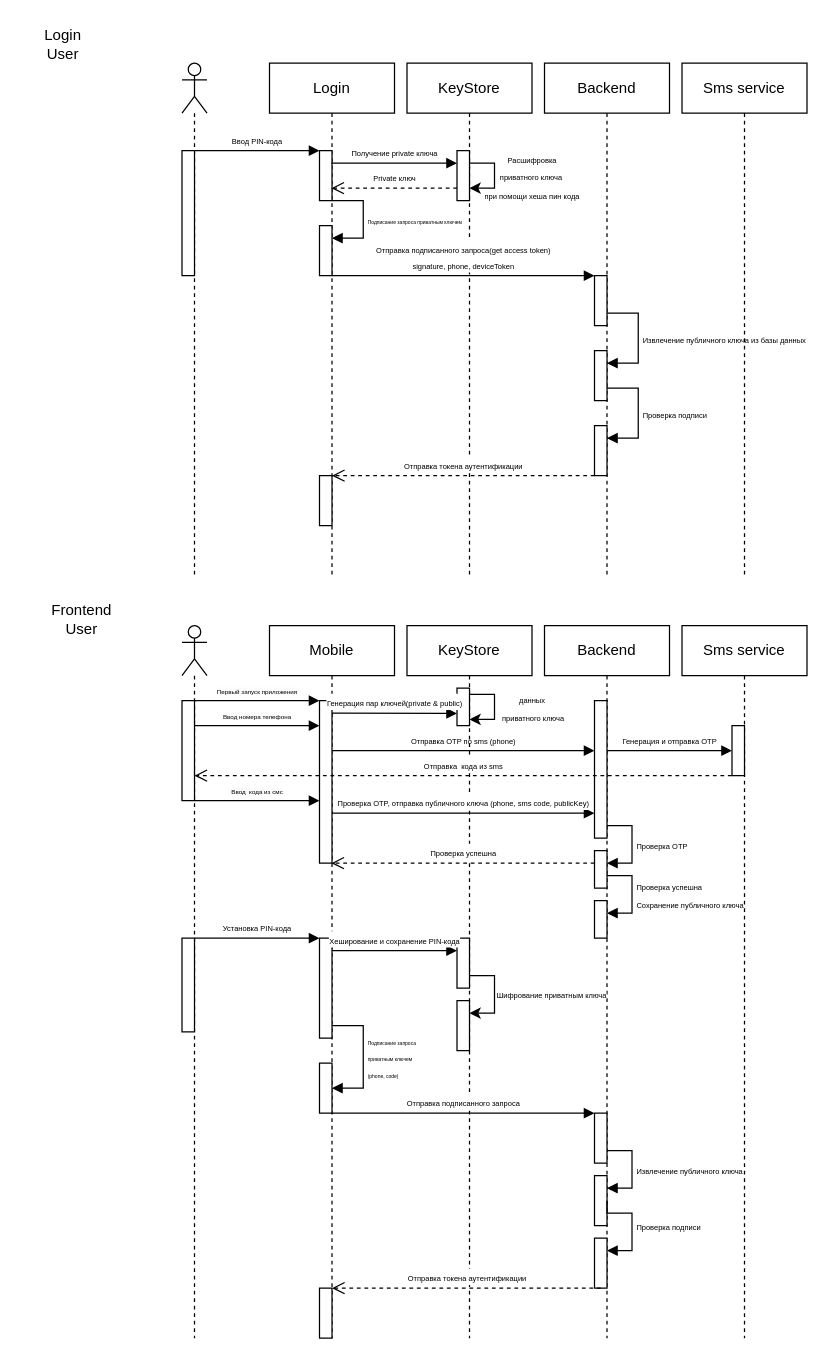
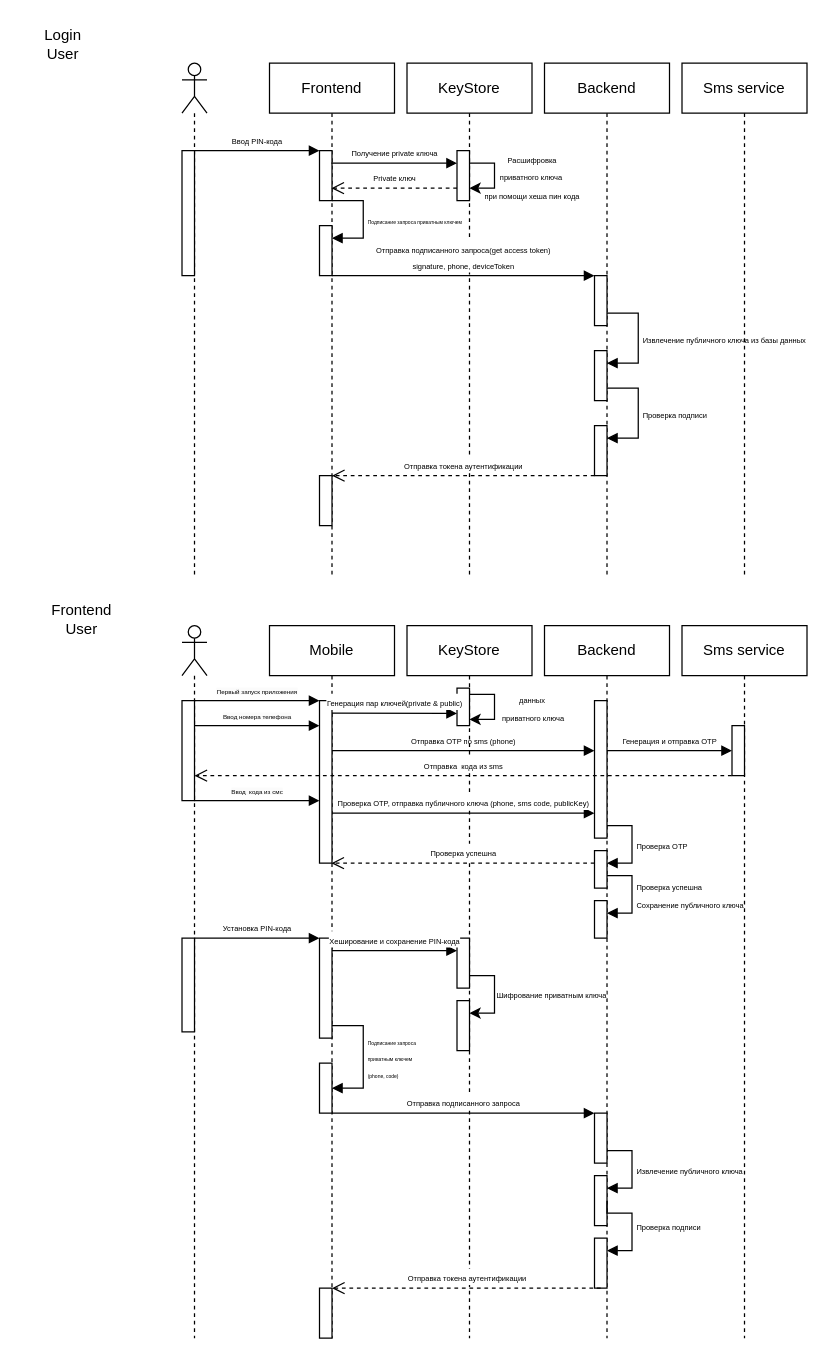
node "Login": label "Login" -> "Frontend"
